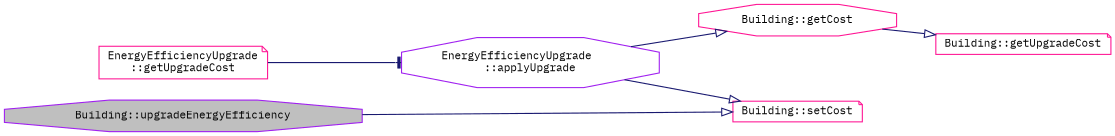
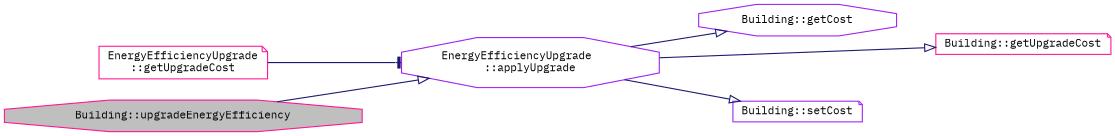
node "Building::getCost": color deeppink -> purple
edge "Building::getCost" -> "Building::getUpgradeCost": now "EnergyEfficiencyUpgrade ::applyUpgrade" -> "Building::getUpgradeCost"
node "Building::setCost": color deeppink -> purple
edge "Building::upgradeEnergyEfficiency" -> "Building::setCost": now "Building::upgradeEnergyEfficiency" -> "EnergyEfficiencyUpgrade ::applyUpgrade"
node "Building::upgradeEnergyEfficiency": color purple -> deeppink
